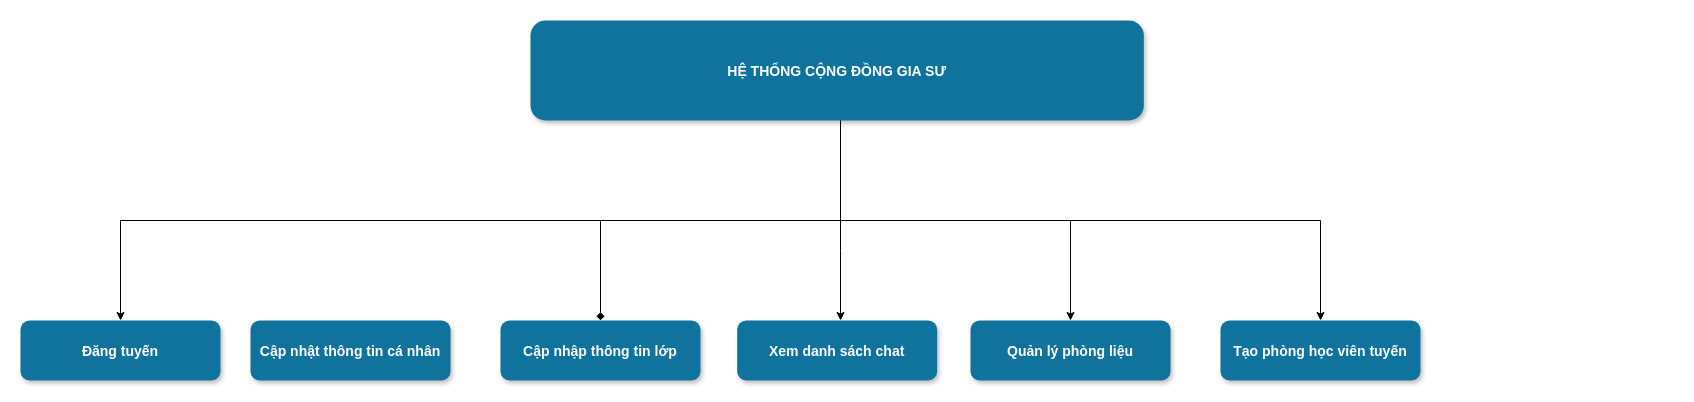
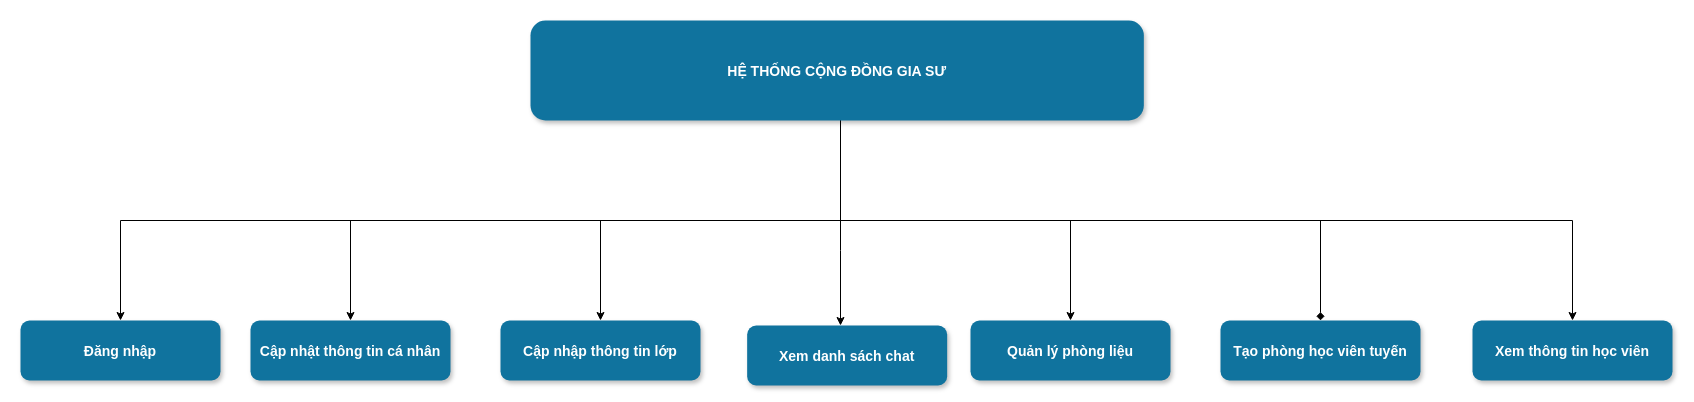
edge "HỆ THỐNG CỘNG ĐỒNG GIA SƯ" -> "Xem thông tin học viên": added
edge "HỆ THỐNG CỘNG ĐỒNG GIA SƯ" -> "Cập nhật thông tin cá nhân": added
edge "HỆ THỐNG CỘNG ĐỒNG GIA SƯ" -> "Cập nhập thông tin lớp": arrowhead diamond -> classic
edge "HỆ THỐNG CỘNG ĐỒNG GIA SƯ" -> "Tạo phòng học viên tuyến": arrowhead classic -> diamond
node "Đăng tuyến": label "Đăng tuyến" -> "Đăng nhập"
node "Xem danh sách chat": moved (837, 351) -> (847, 356)
node "Xem thông tin học viên": added
